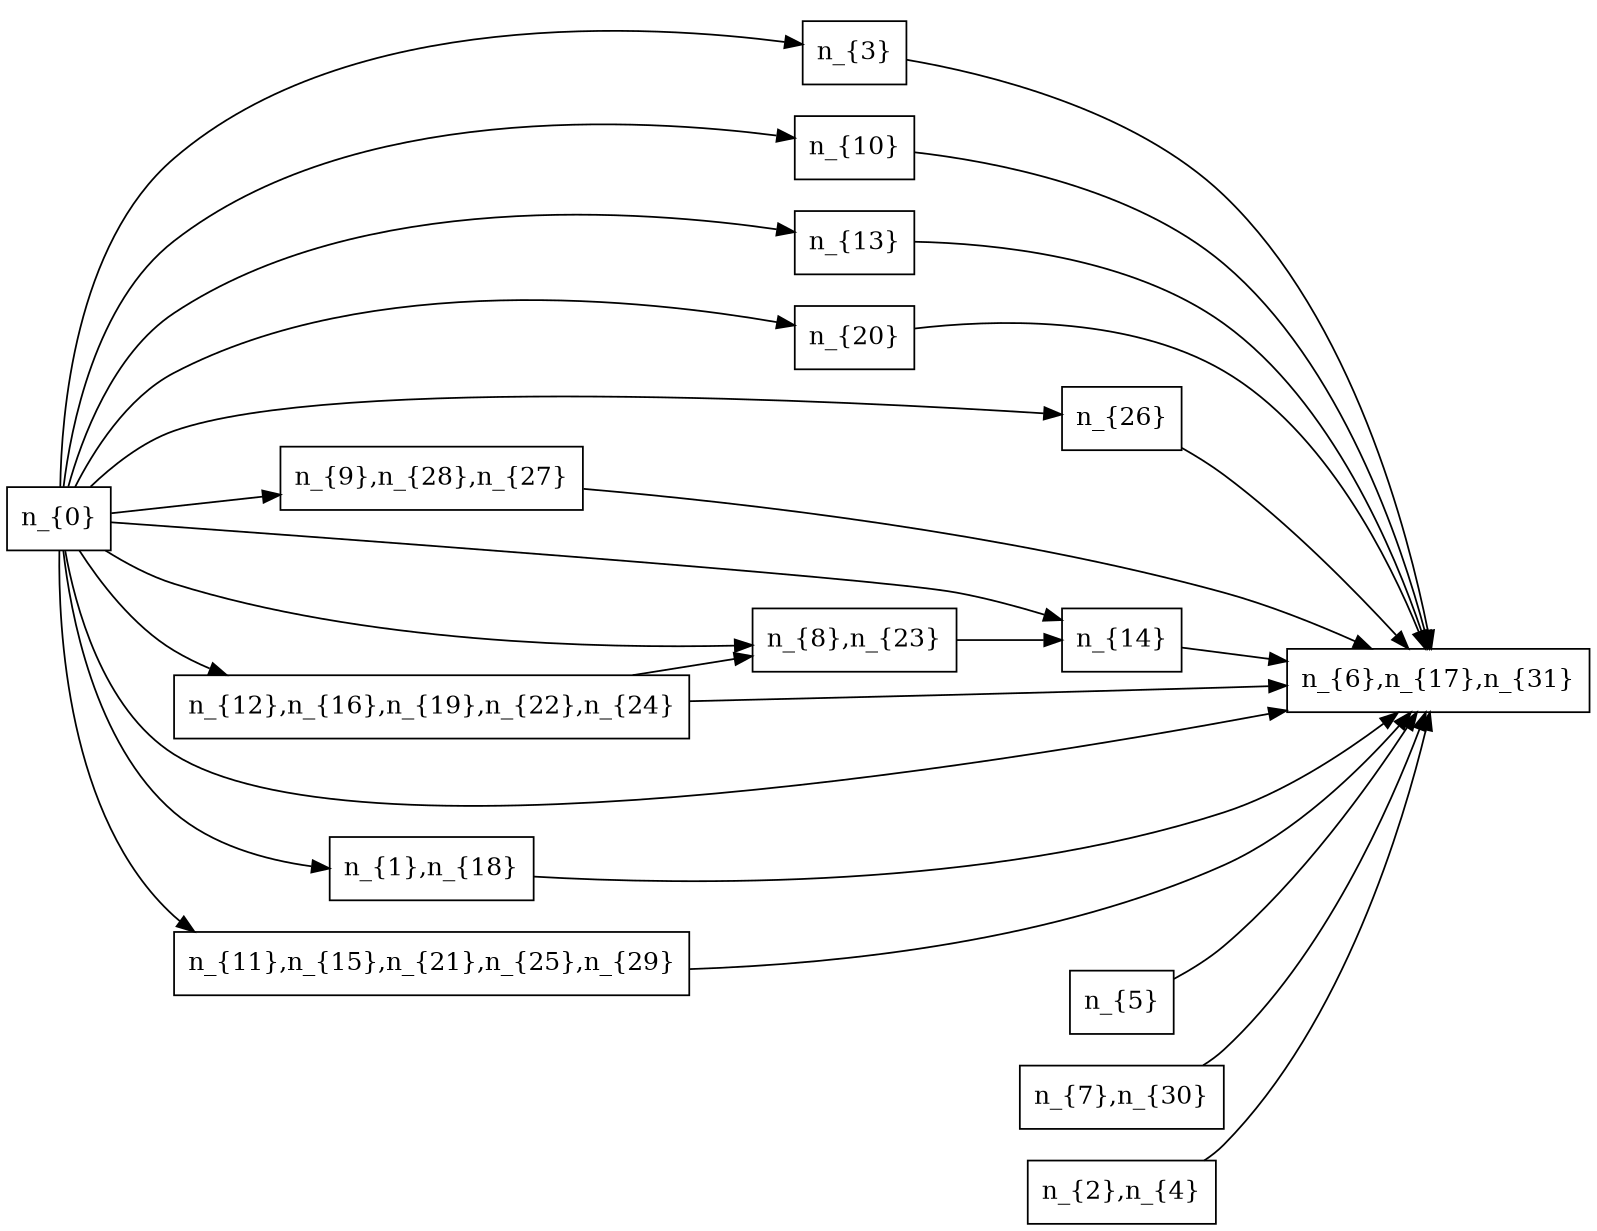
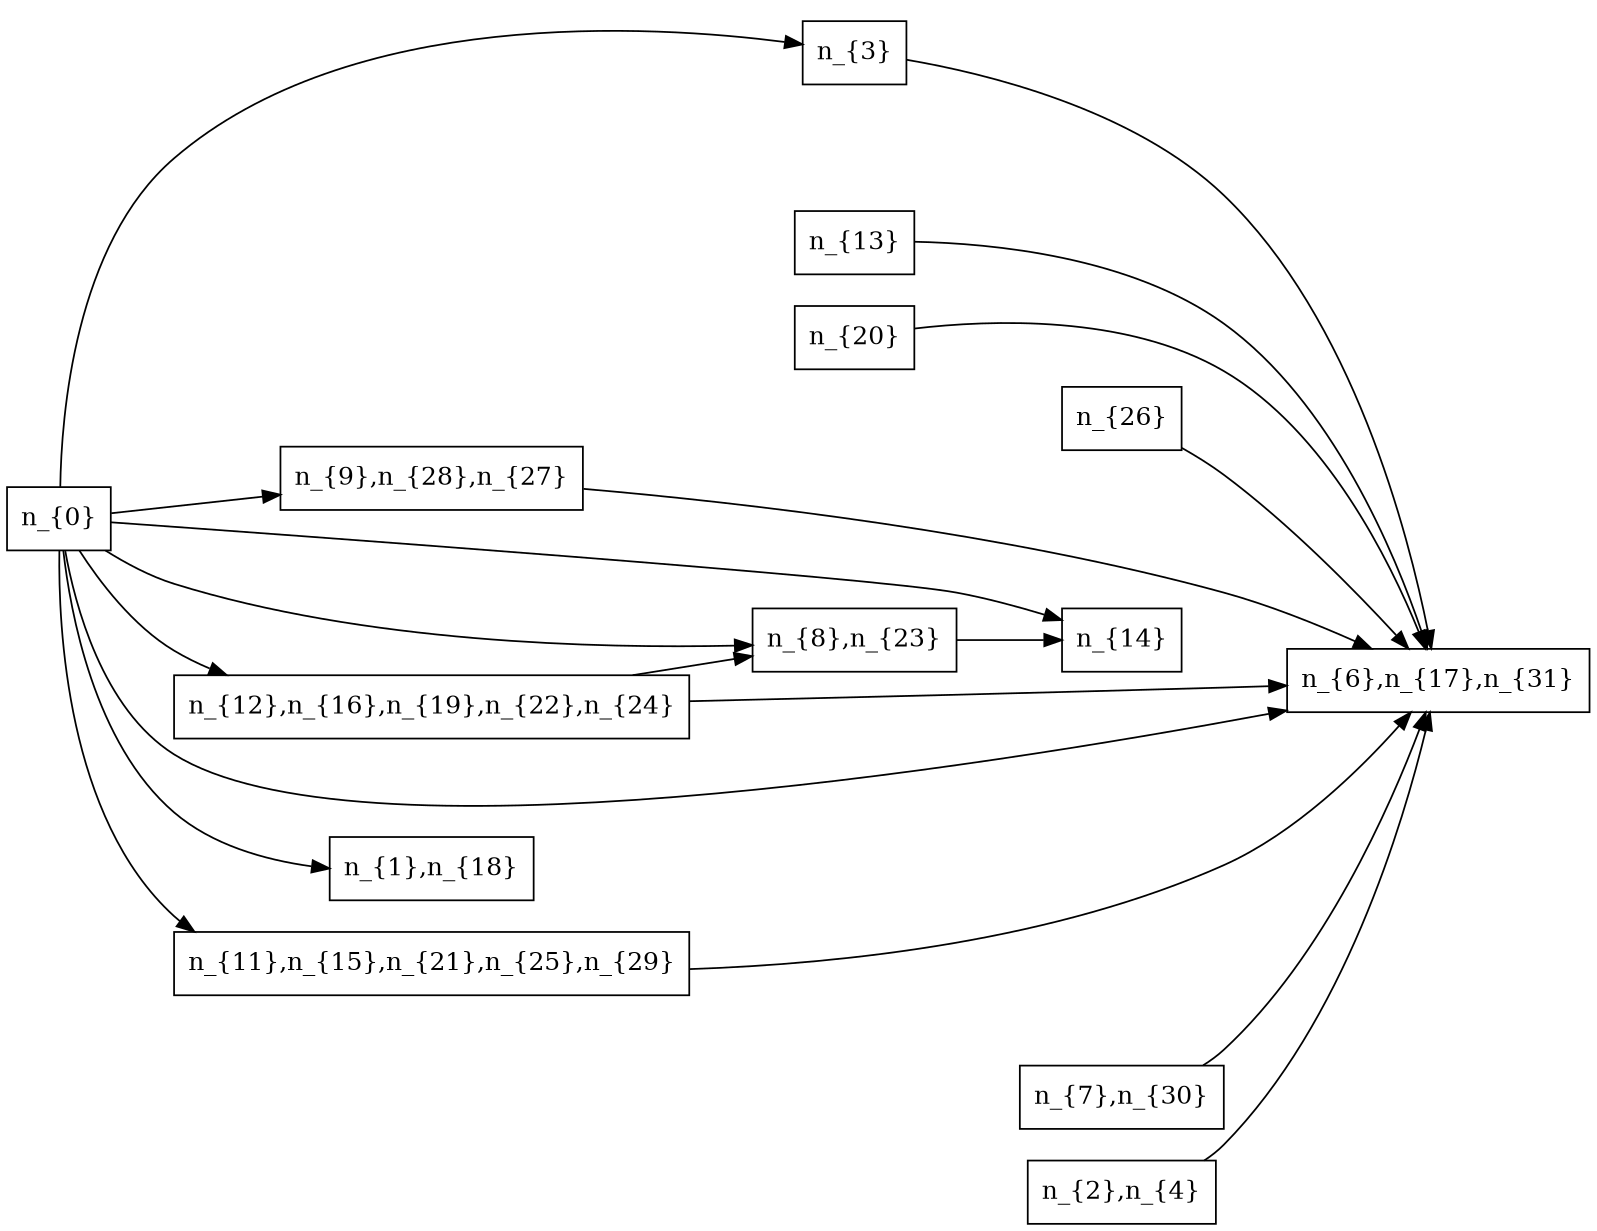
node "n_{10}": removed
edge "n_{0}" -> "n_{13}": removed
edge "n_{0}" -> "n_{20}": removed
edge "n_{0}" -> "n_{26}": removed
edge "n_{14}" -> "n_{6},n_{17},n_{31}": removed
edge "n_{1},n_{18}" -> "n_{6},n_{17},n_{31}": removed
node "n_{5}": removed
